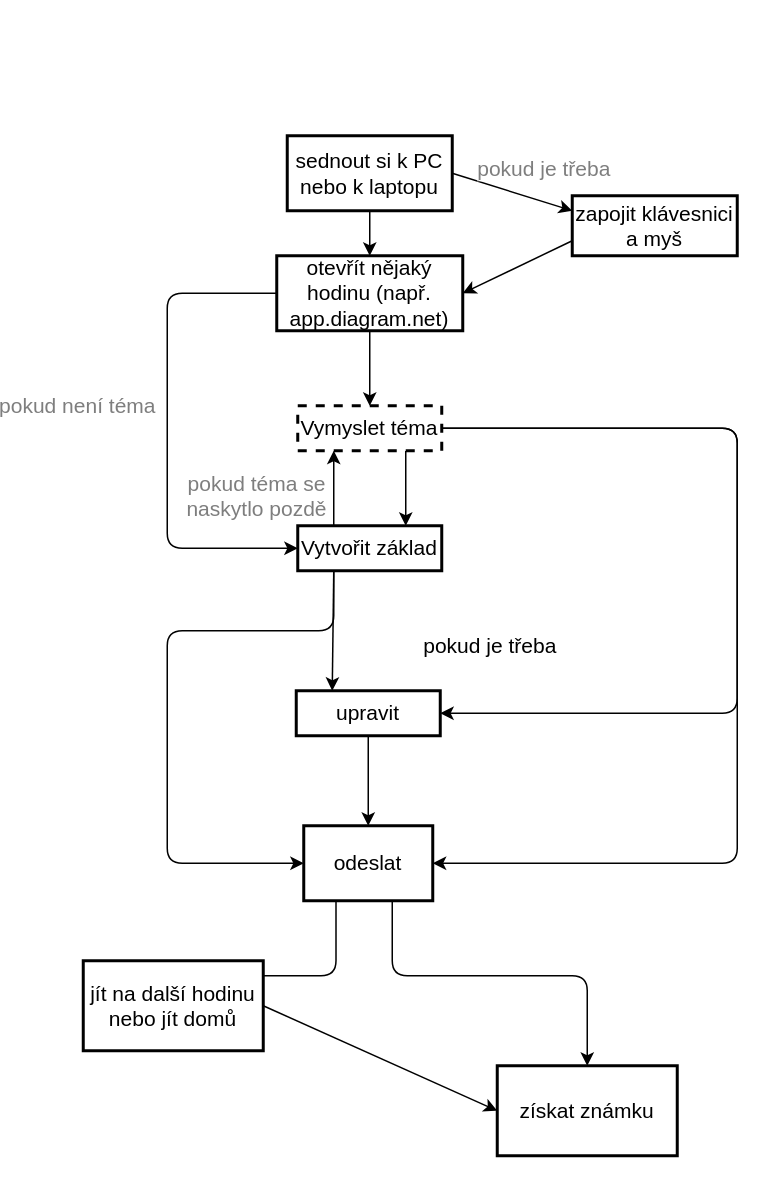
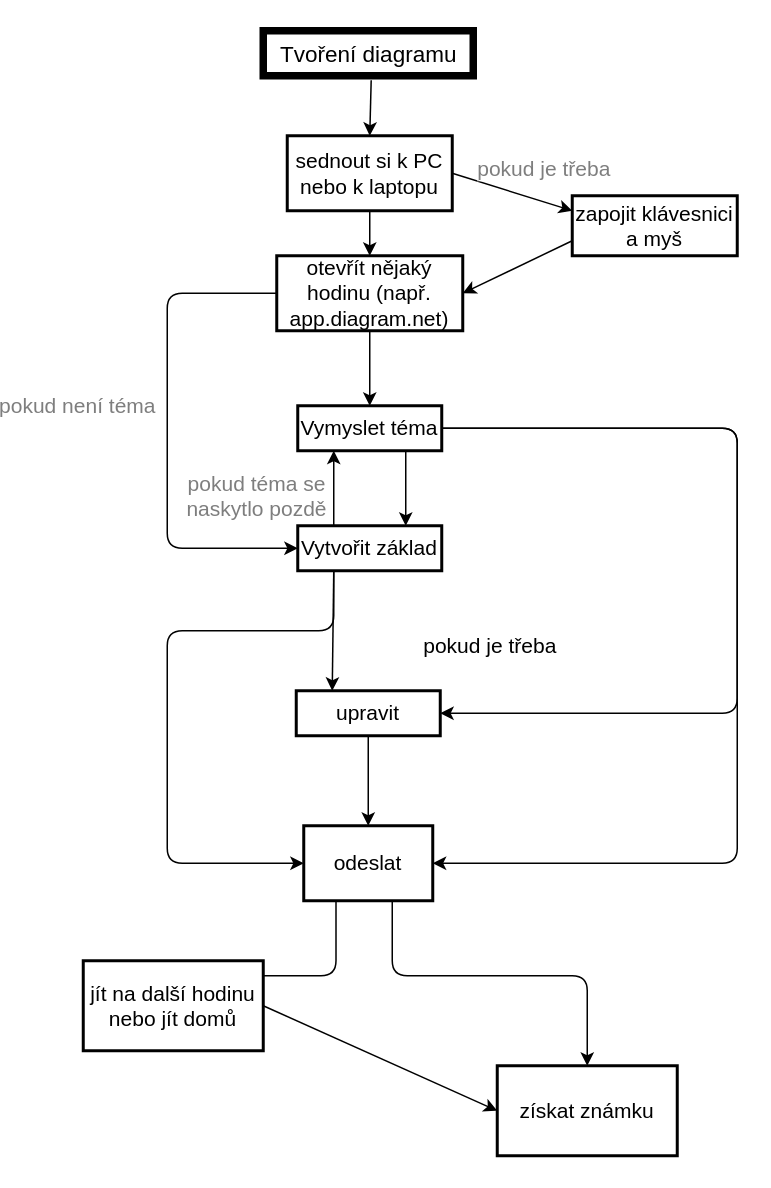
node "Tvoření diagramu": added
edge "Tvoření diagramu" -> "sednout si k PC nebo k laptopu": added
node "Vymyslet téma": style dashed -> solid
